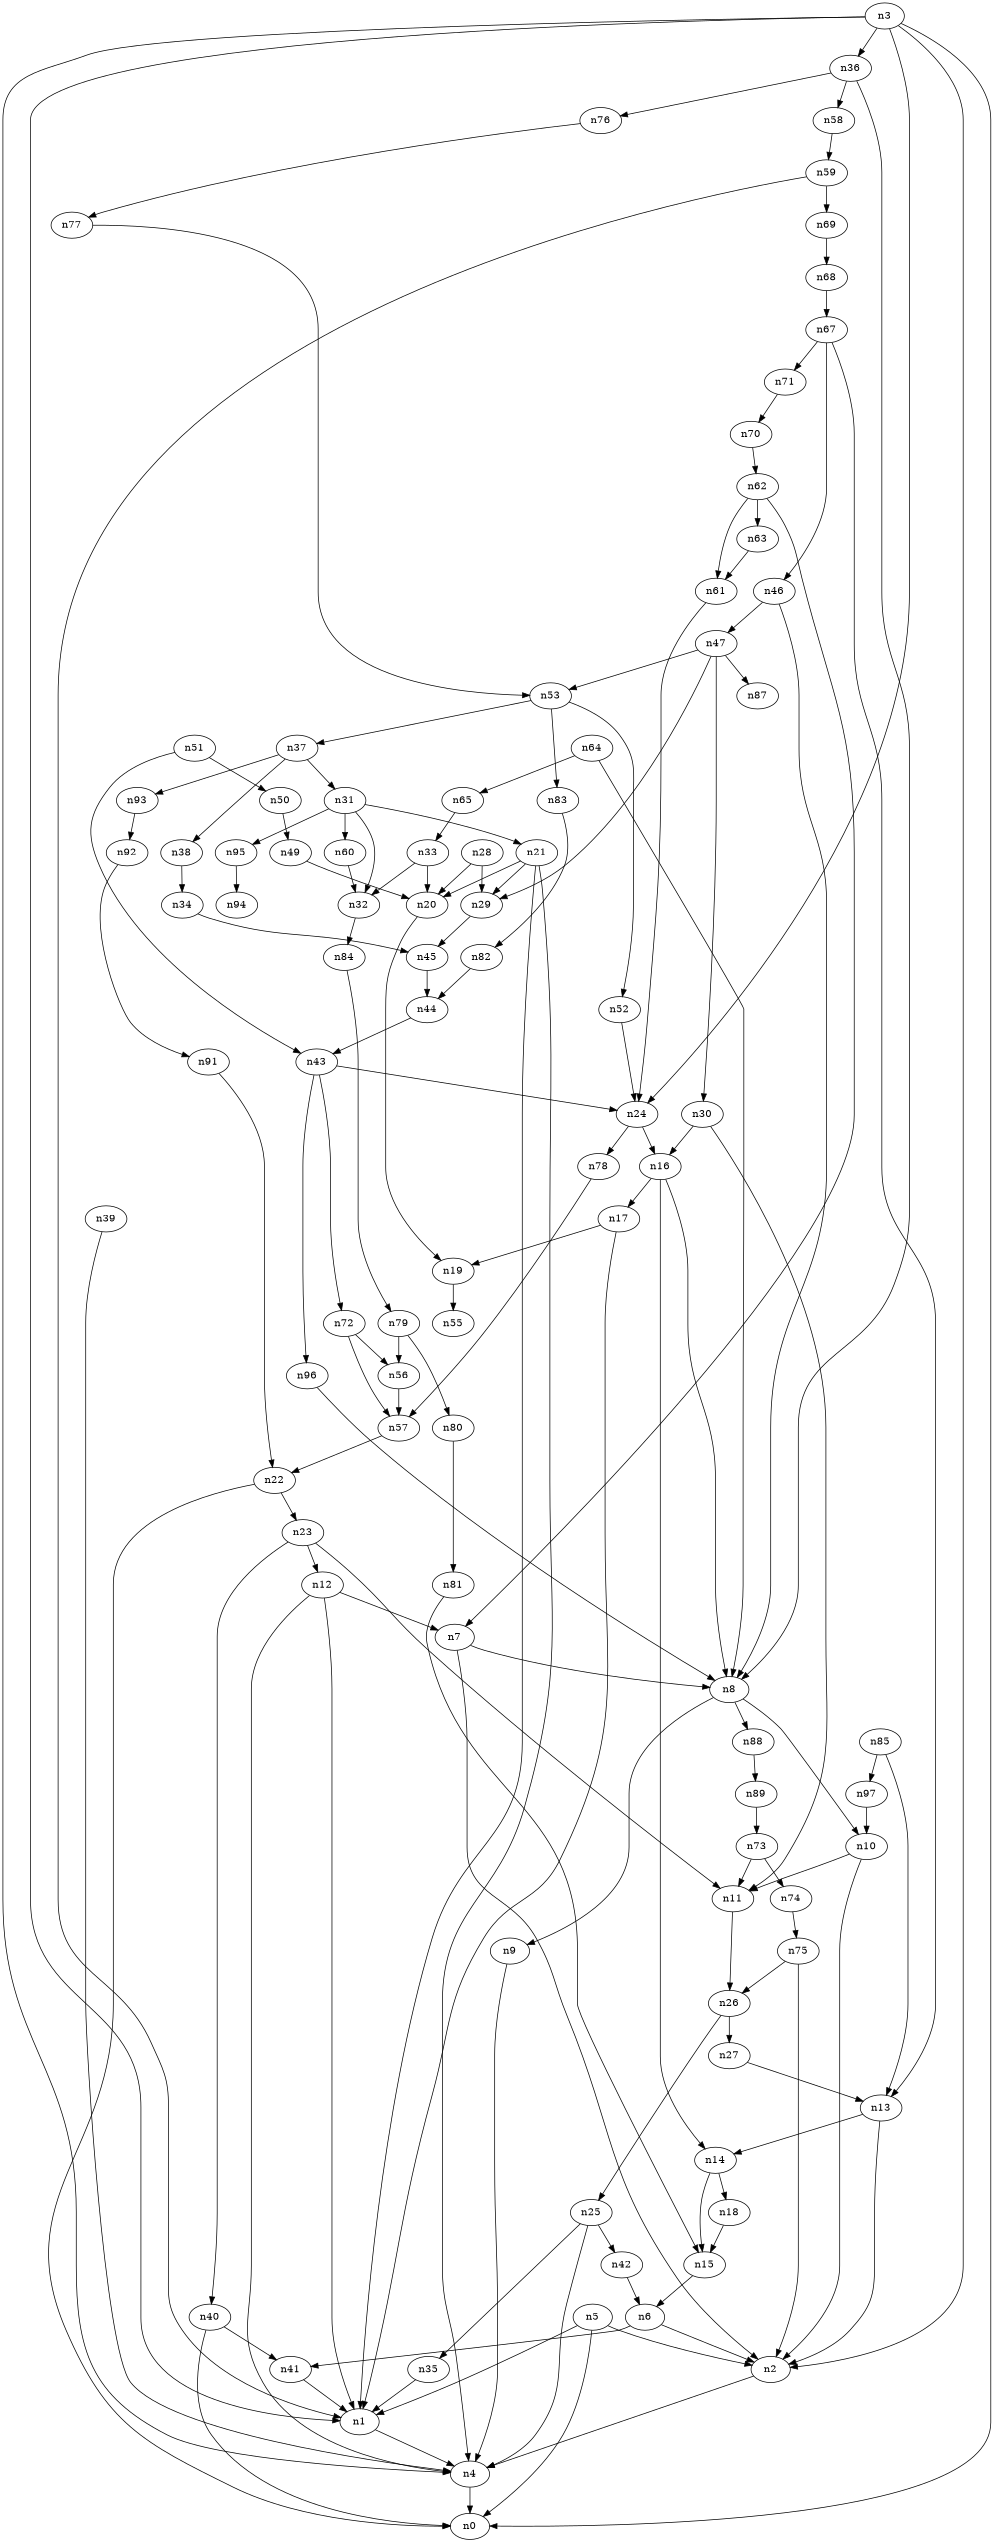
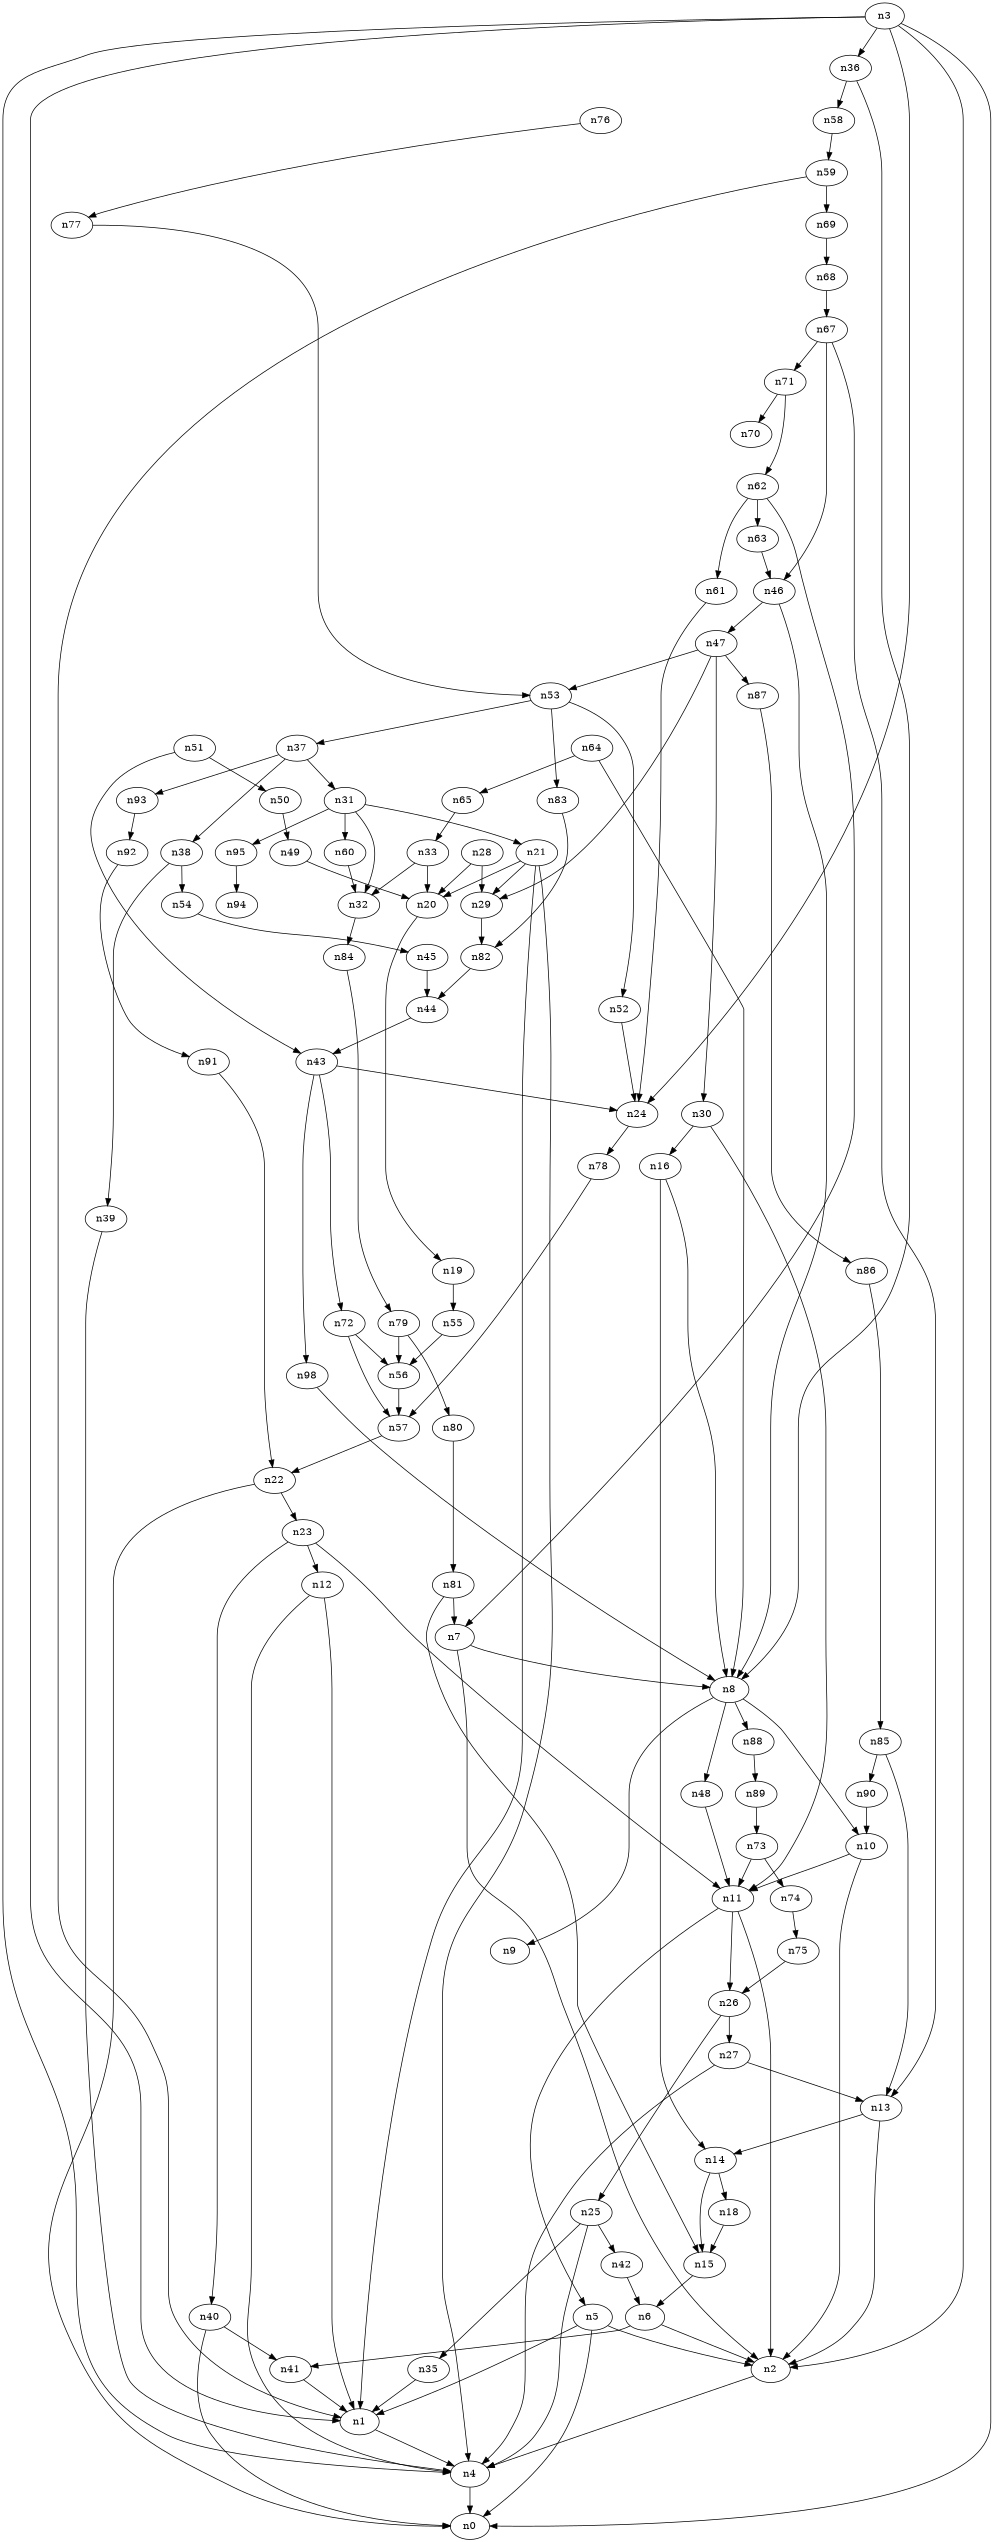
edge "n36" -> "n76": removed
edge "n70" -> "n62": now "n71" -> "n62"
edge "n63" -> "n61": now "n63" -> "n46"
node "n34": label "n34" -> "n54"
edge "n29" -> "n45": now "n29" -> "n82"
edge "n38" -> "n39": added
edge "n24" -> "n16": removed
node "n17": removed
node "n86": added
edge "n55" -> "n56": added
node "n96": label "n96" -> "n98"
edge "n12" -> "n7": now "n81" -> "n7"
node "n48": added
node "n97": label "n97" -> "n90"
edge "n11" -> "n5": added
edge "n75" -> "n2": now "n11" -> "n2"
edge "n9" -> "n4": now "n27" -> "n4"
